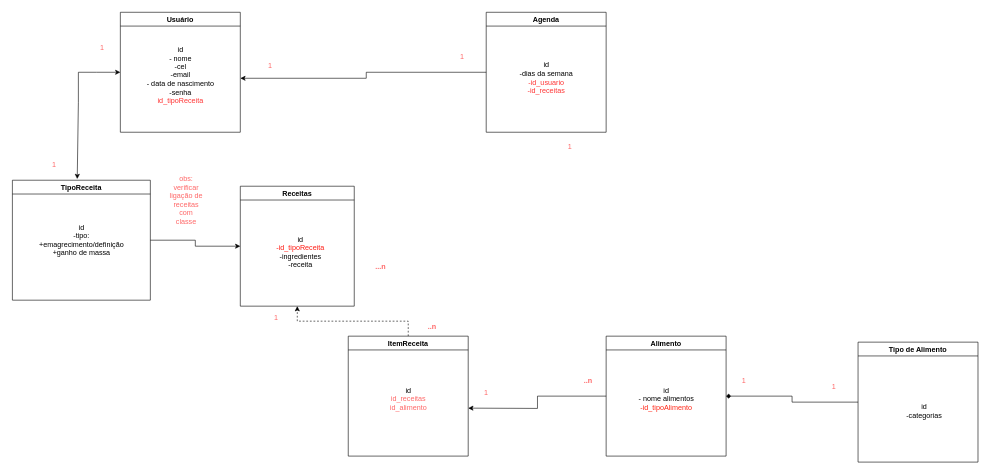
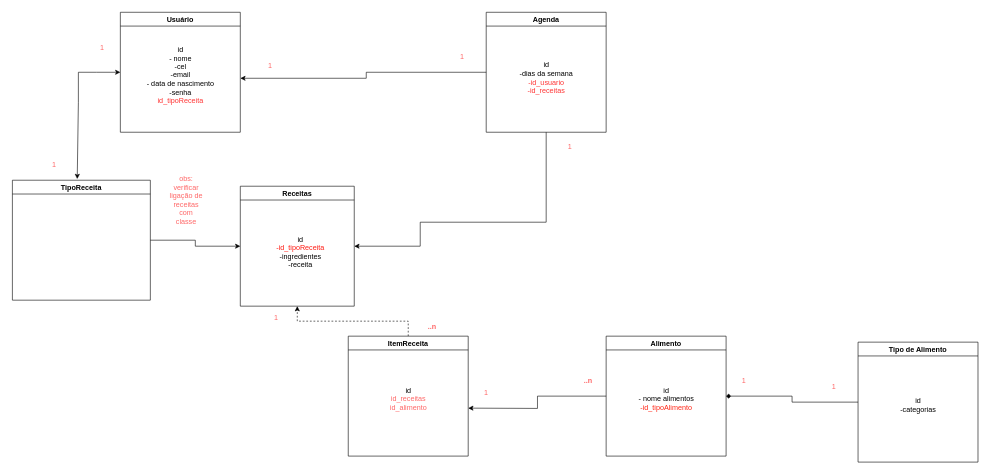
edge "Agenda" -> "Receitas": added
node "id -tipo: +emagrecimento/definição +ganho de massa": removed
node "...n": removed
node "id -categorias": moved (924, 411) -> (918, 405)
